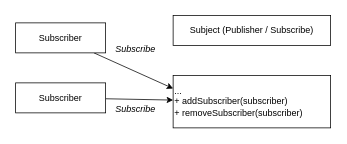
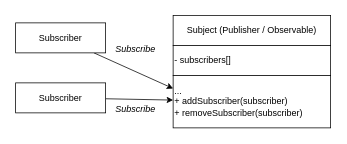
node "Subject (Publisher / Subscribe)": label "Subject (Publisher / Subscribe)" -> "Subject (Publisher / Observable)"
node "- subscribers[]": added
